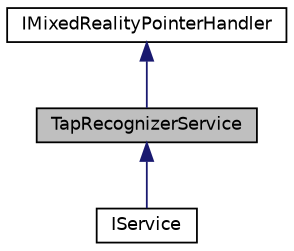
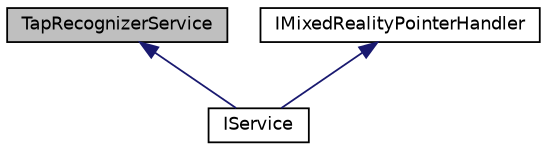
edge "TapRecognizerService" -> "IMixedRealityPointerHandler": now "IService" -> "IMixedRealityPointerHandler"
